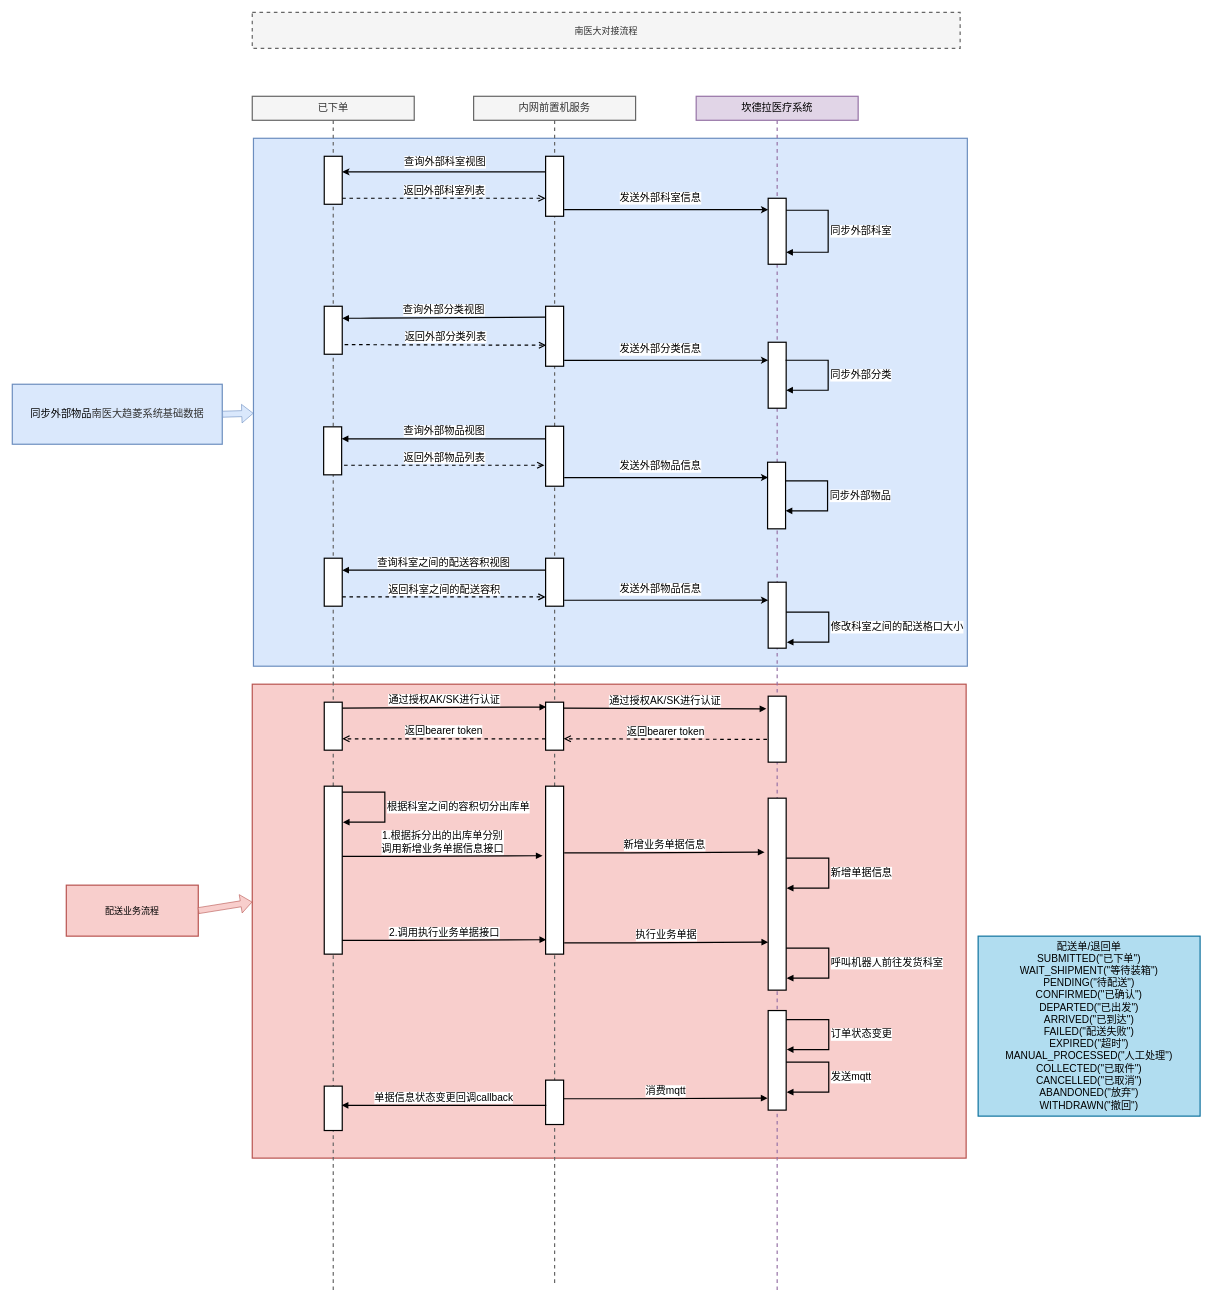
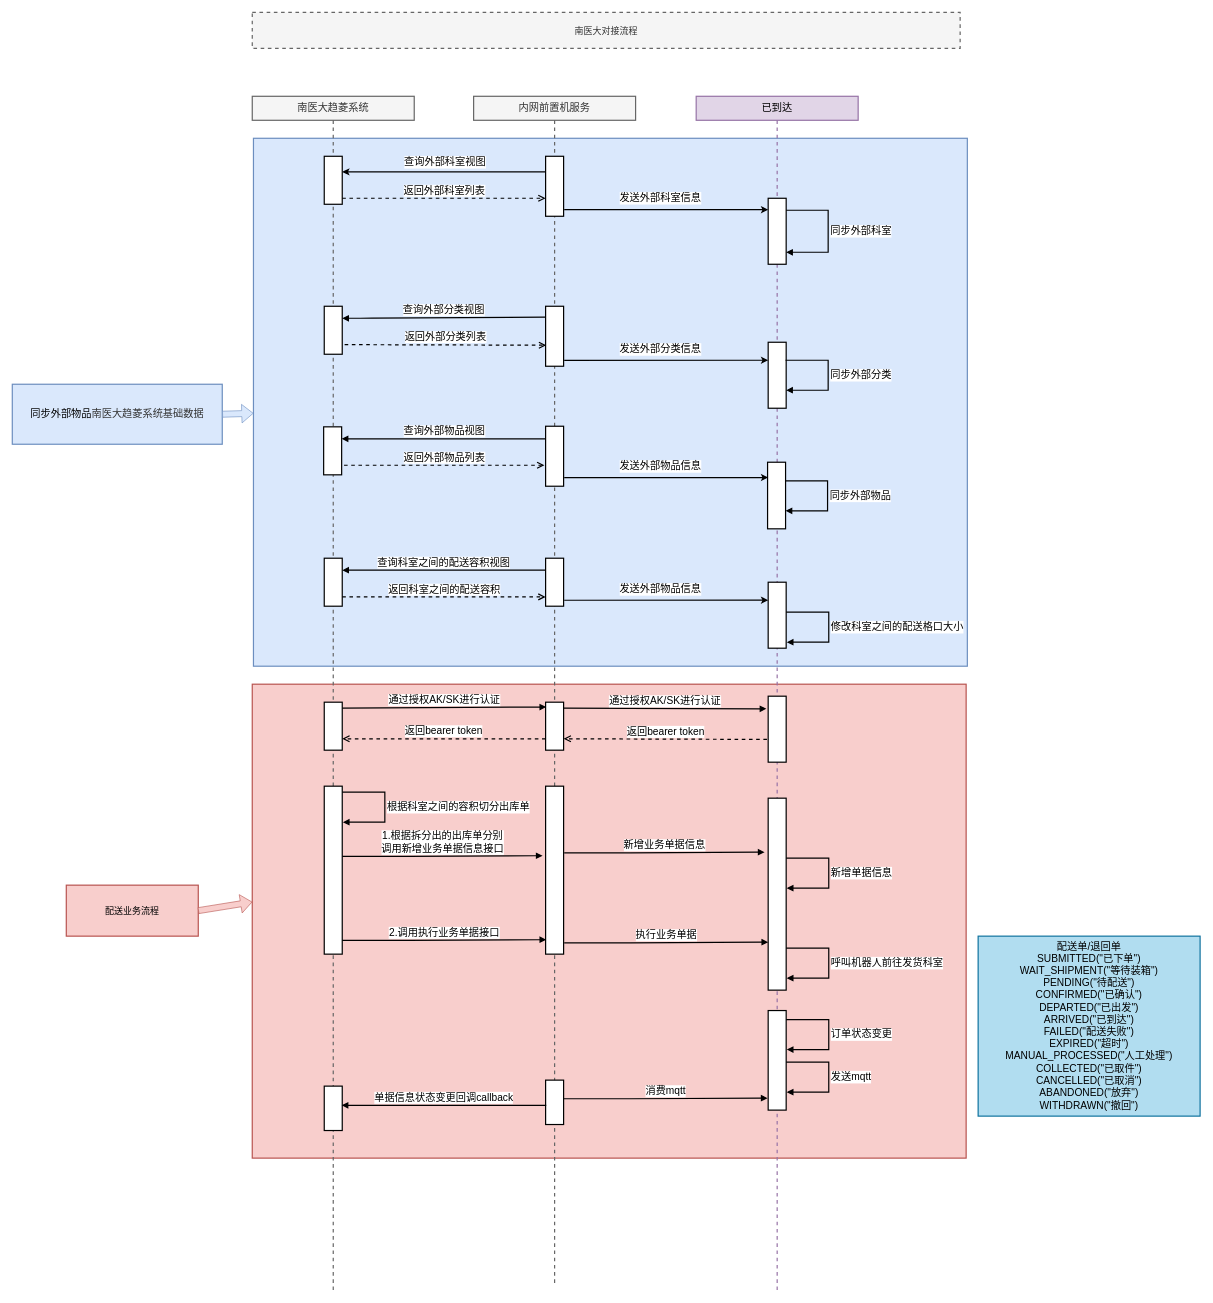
node "已下单": label "已下单" -> "南医大趋菱系统"
node "坎德拉医疗系统": label "坎德拉医疗系统" -> "已到达"
